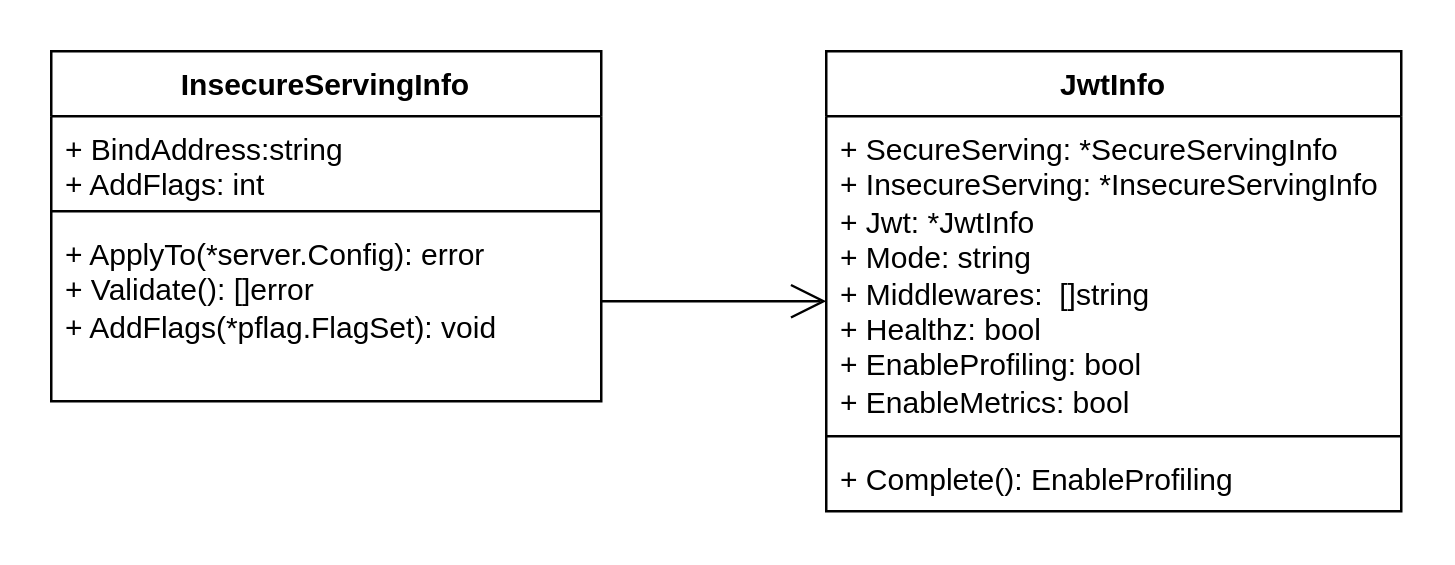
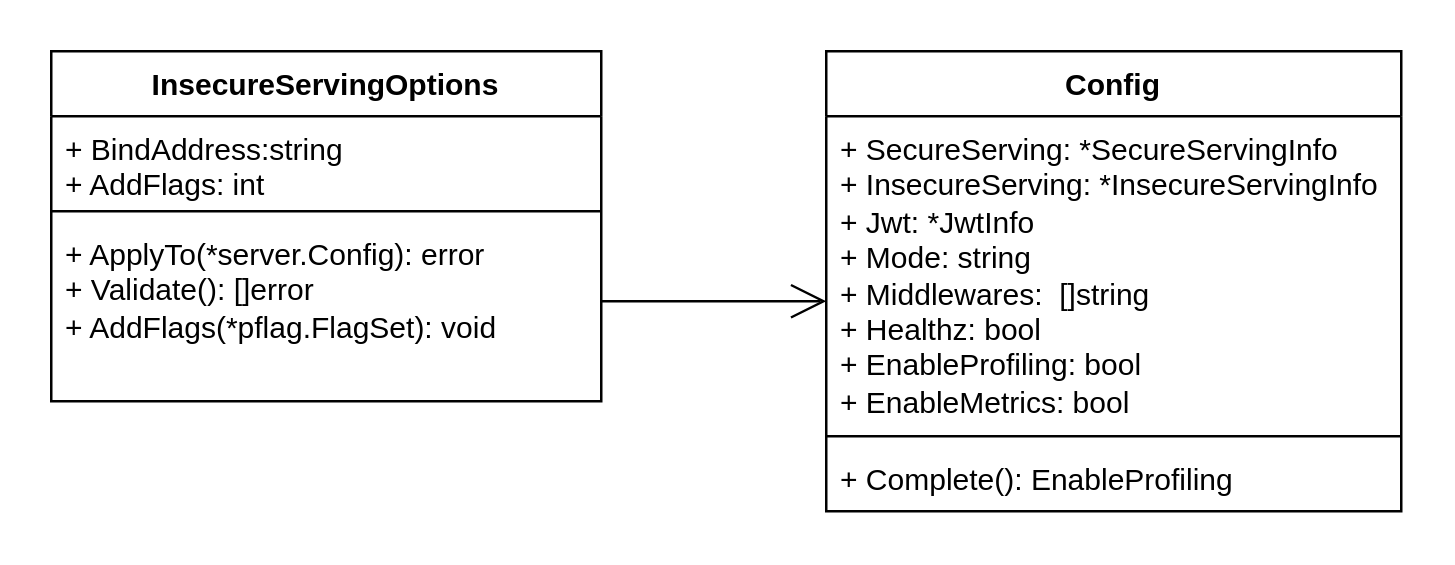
node "InsecureServingInfo": label "InsecureServingInfo" -> "InsecureServingOptions"
node "JwtInfo": label "JwtInfo" -> "Config"
